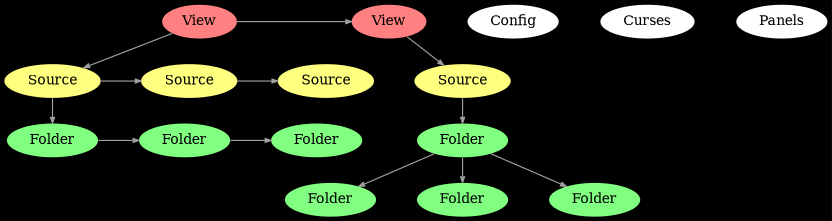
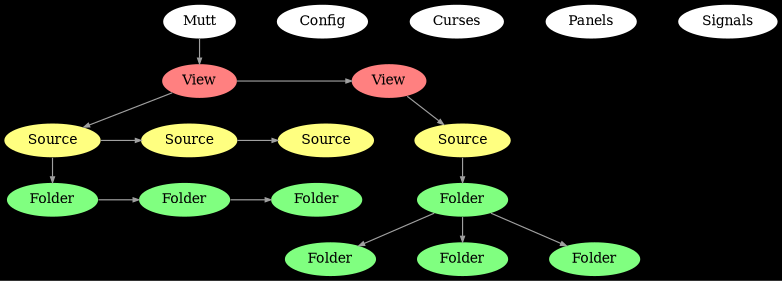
node "Mutt": added
node "Signals": added
